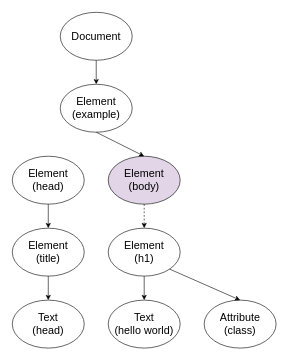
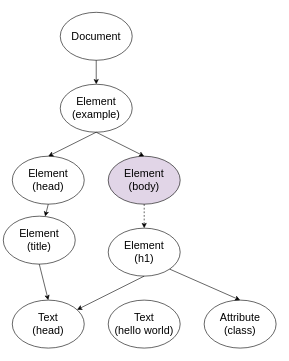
edge "Element (example)" -> "Element (head)": added
node "Element (title)": moved (48, 252) -> (39, 240)
edge "Element (h1)" -> "Text (hello world)": now "Element (h1)" -> "Text (head)"
